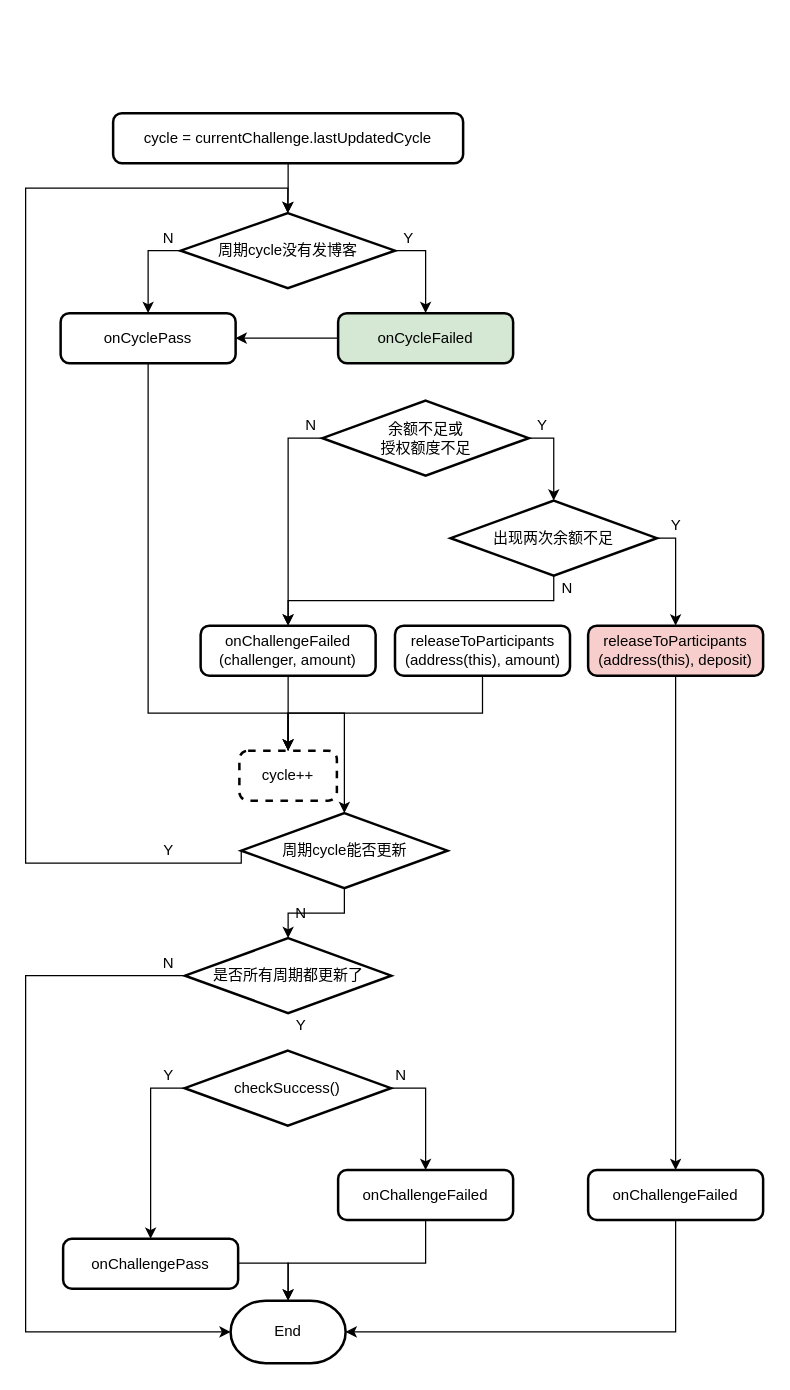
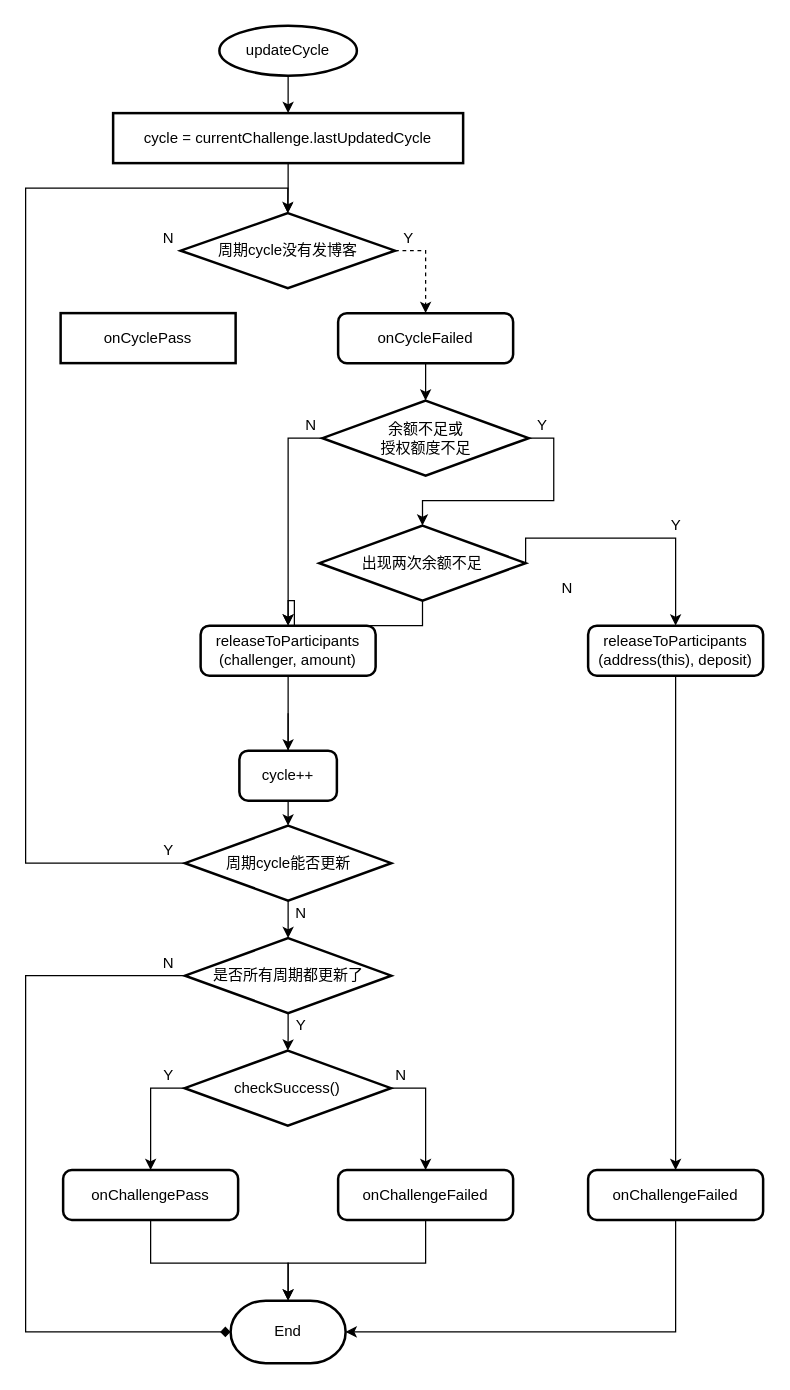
node "updateCycle": added
edge "updateCycle" -> "cycle = currentChallenge.lastUpdatedCycle": added
node "cycle = currentChallenge.lastUpdatedCycle": shape rounded rectangle -> rectangle
edge "cycle = currentChallenge.lastUpdatedCycle" -> "周期cycle没有发博客": arrowhead classic -> open
edge "周期cycle没有发博客" -> "onCyclePass": removed
edge "周期cycle没有发博客" -> "onCycleFailed": style solid -> dashed
node "onCyclePass": shape rounded rectangle -> rectangle
edge "onCycleFailed" -> "onCyclePass": now "onCycleFailed" -> "余额不足或 授权额度不足"
node "onCycleFailed": fillcolor #d5e8d4 -> #ffffff
node "出现两次余额不足": moved (554, 538) -> (423, 563)
edge "onCyclePass" -> "cycle++": removed
node "onChallengeFailed (challenger, amount)": label "onChallengeFailed (challenger, amount)" -> "releaseToParticipants (challenger, amount)"
node "releaseToParticipants (address(this), amount)": removed
node "releaseToParticipants (address(this), deposit)": fillcolor #f8cecc -> #ffffff
edge "releaseToParticipants (address(this), amount)" -> "cycle++": removed
node "cycle++": style dashed -> solid
node "周期cycle能否更新": moved (344, 851) -> (288, 863)
edge "是否所有周期都更新了" -> "checkSuccess()": added
node "onChallengePass": moved (151, 1264) -> (151, 1195)
edge "是否所有周期都更新了" -> "End": arrowhead classic -> diamond
